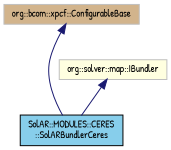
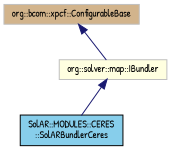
edge "SolAR::MODULES::CERES ::SolARBundlerCeres" -> "org::bcom::xpcf::ConfigurableBase": now "org::solver::map::IBundler" -> "org::bcom::xpcf::ConfigurableBase"
